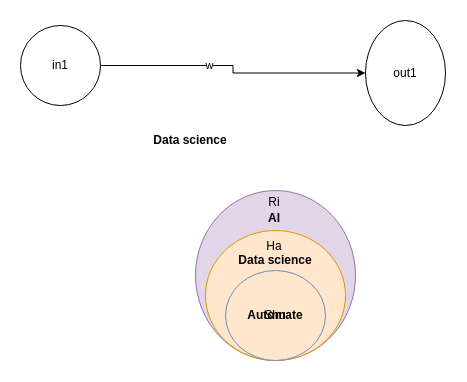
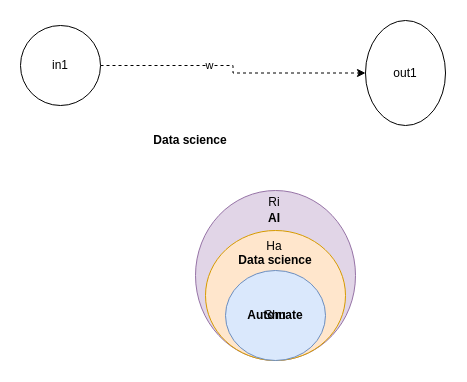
edge "in1" -> "out1": style solid -> dashed
node "Automate": fillcolor #ffe6cc -> #dae8fc
